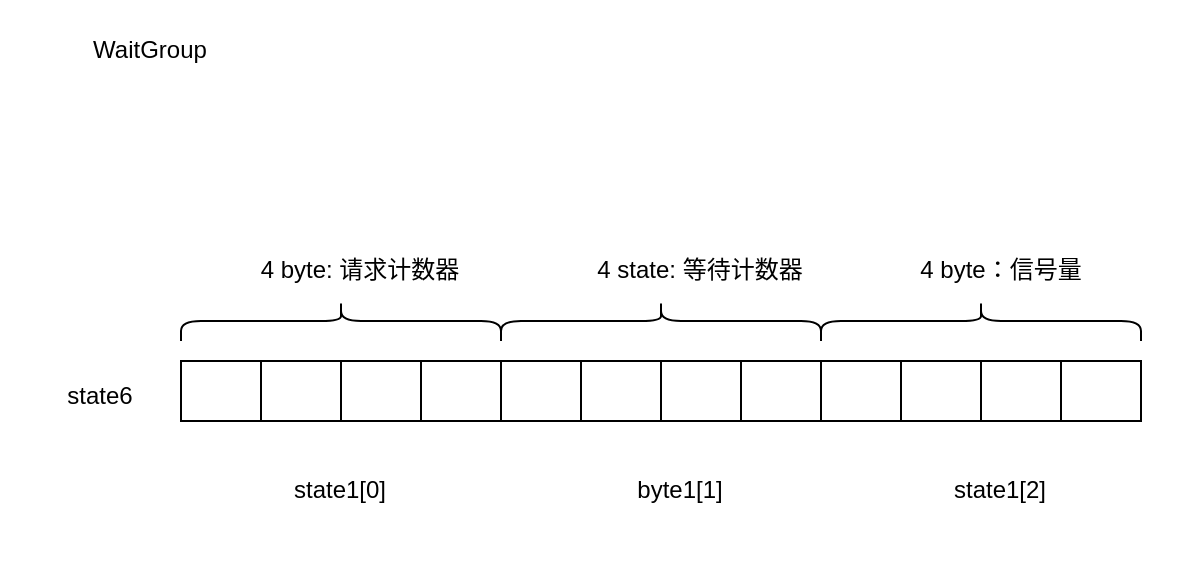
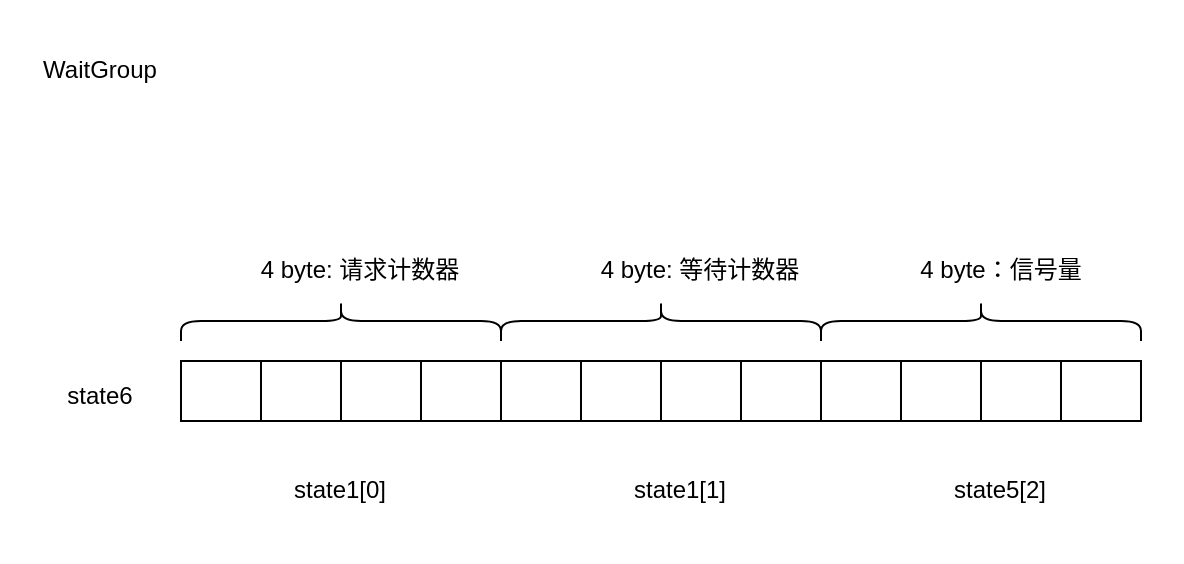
node "WaitGroup": moved (151, 51) -> (101, 71)
node "4 state: 等待计数器": label "4 state: 等待计数器" -> "4 byte: 等待计数器"
node "byte1[1]": label "byte1[1]" -> "state1[1]"
node "state1[2]": label "state1[2]" -> "state5[2]"
